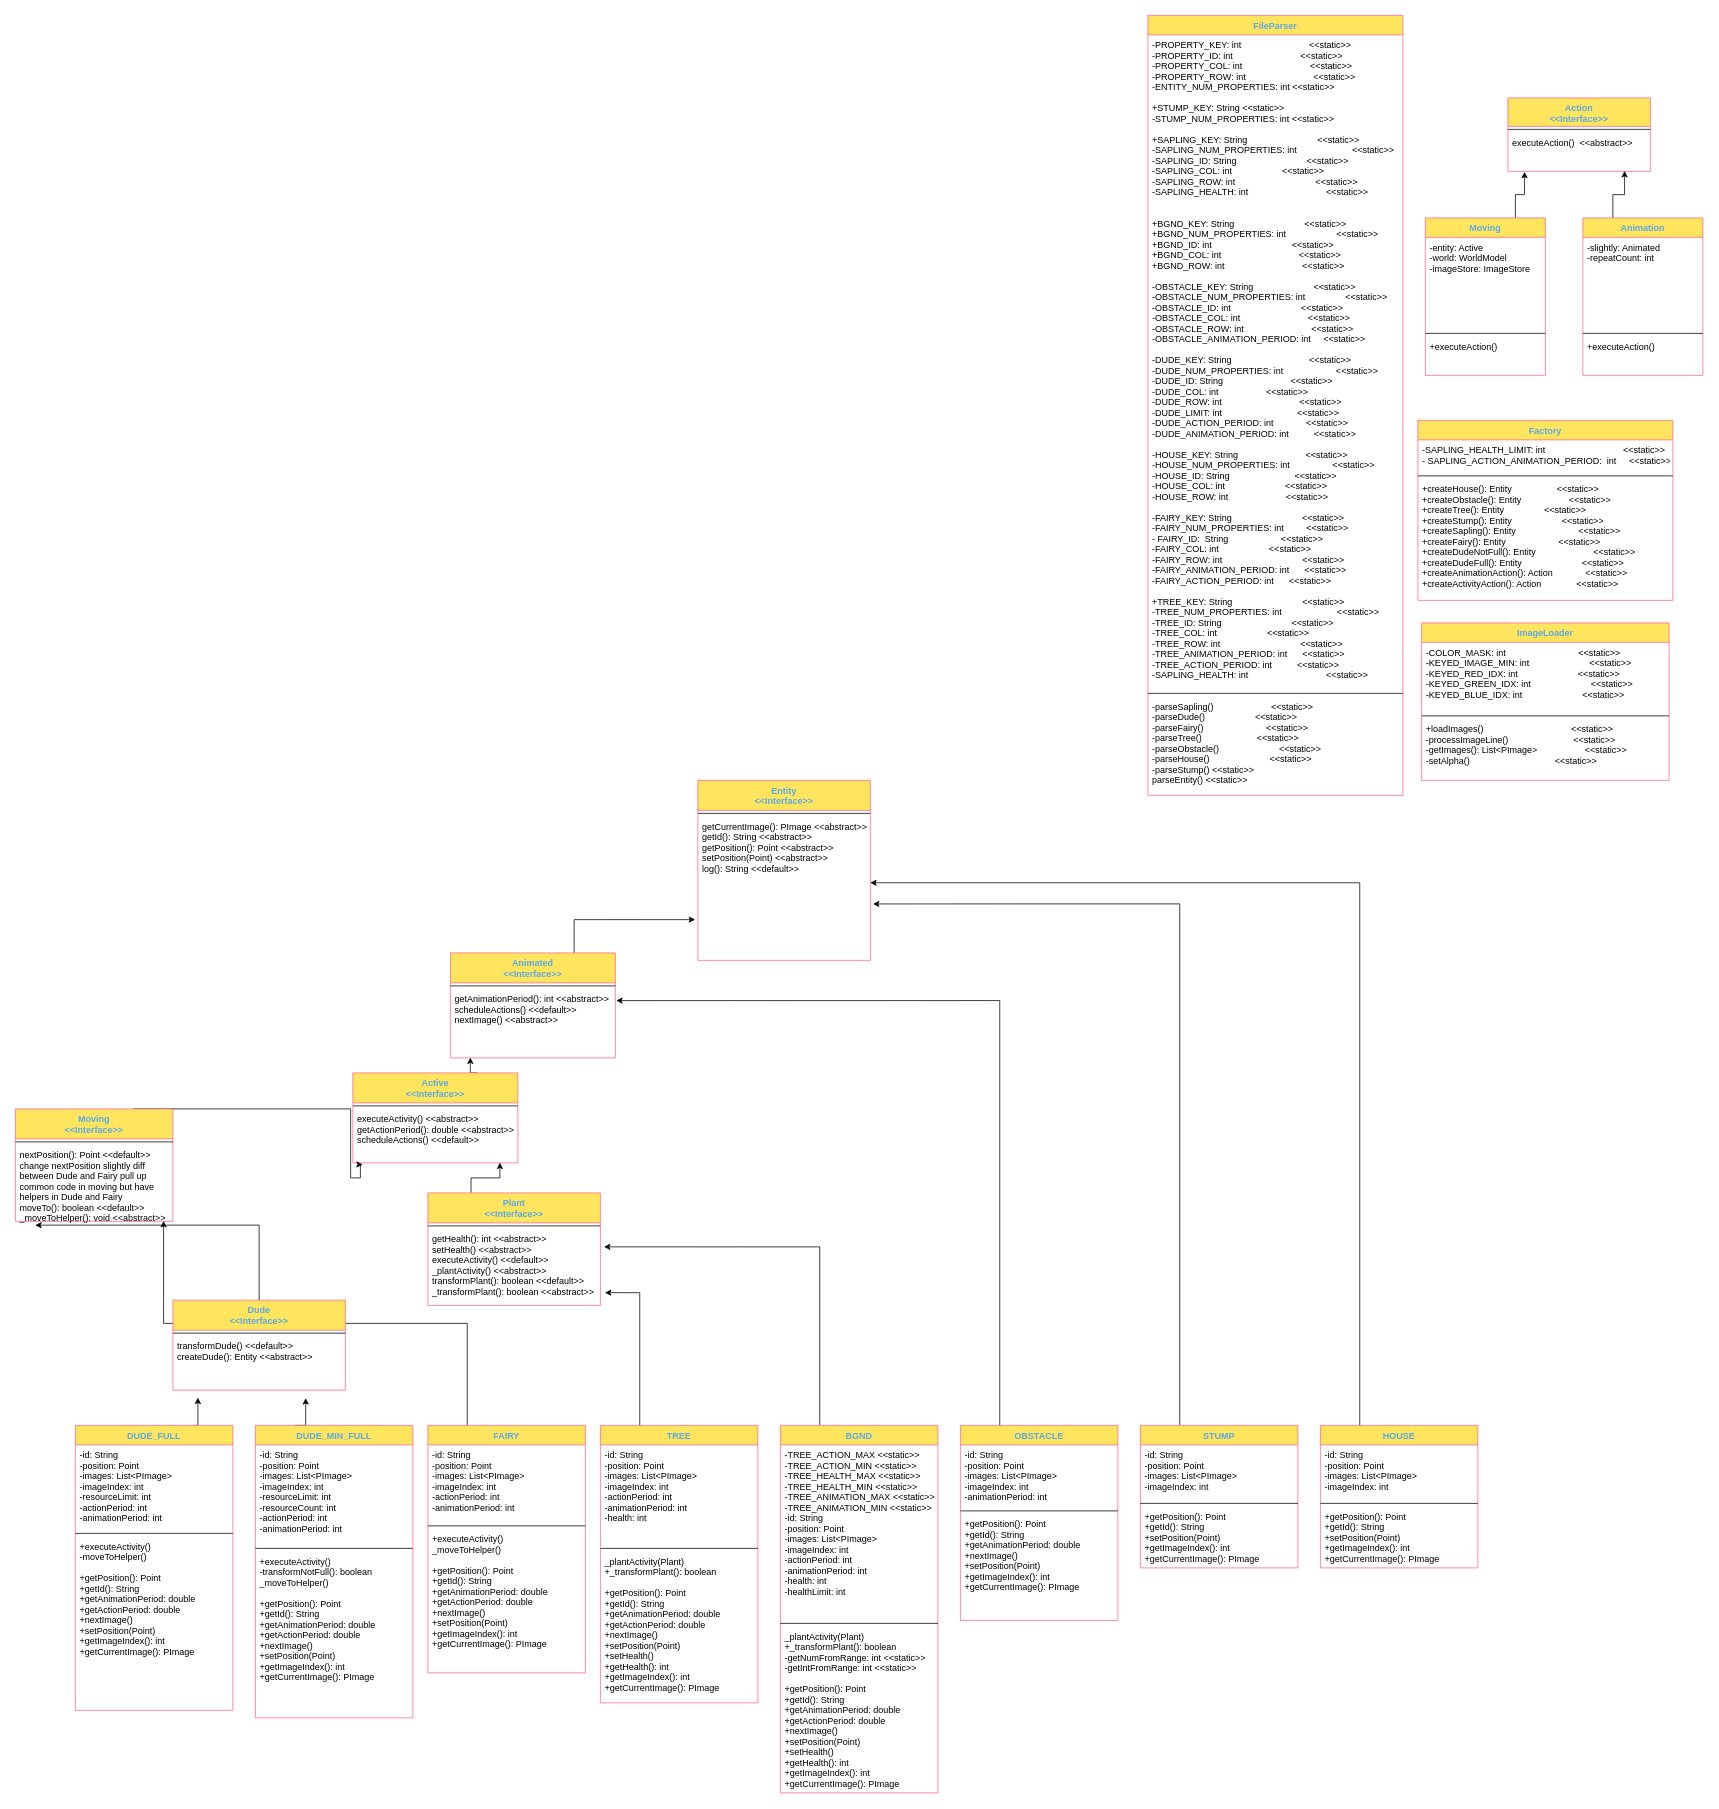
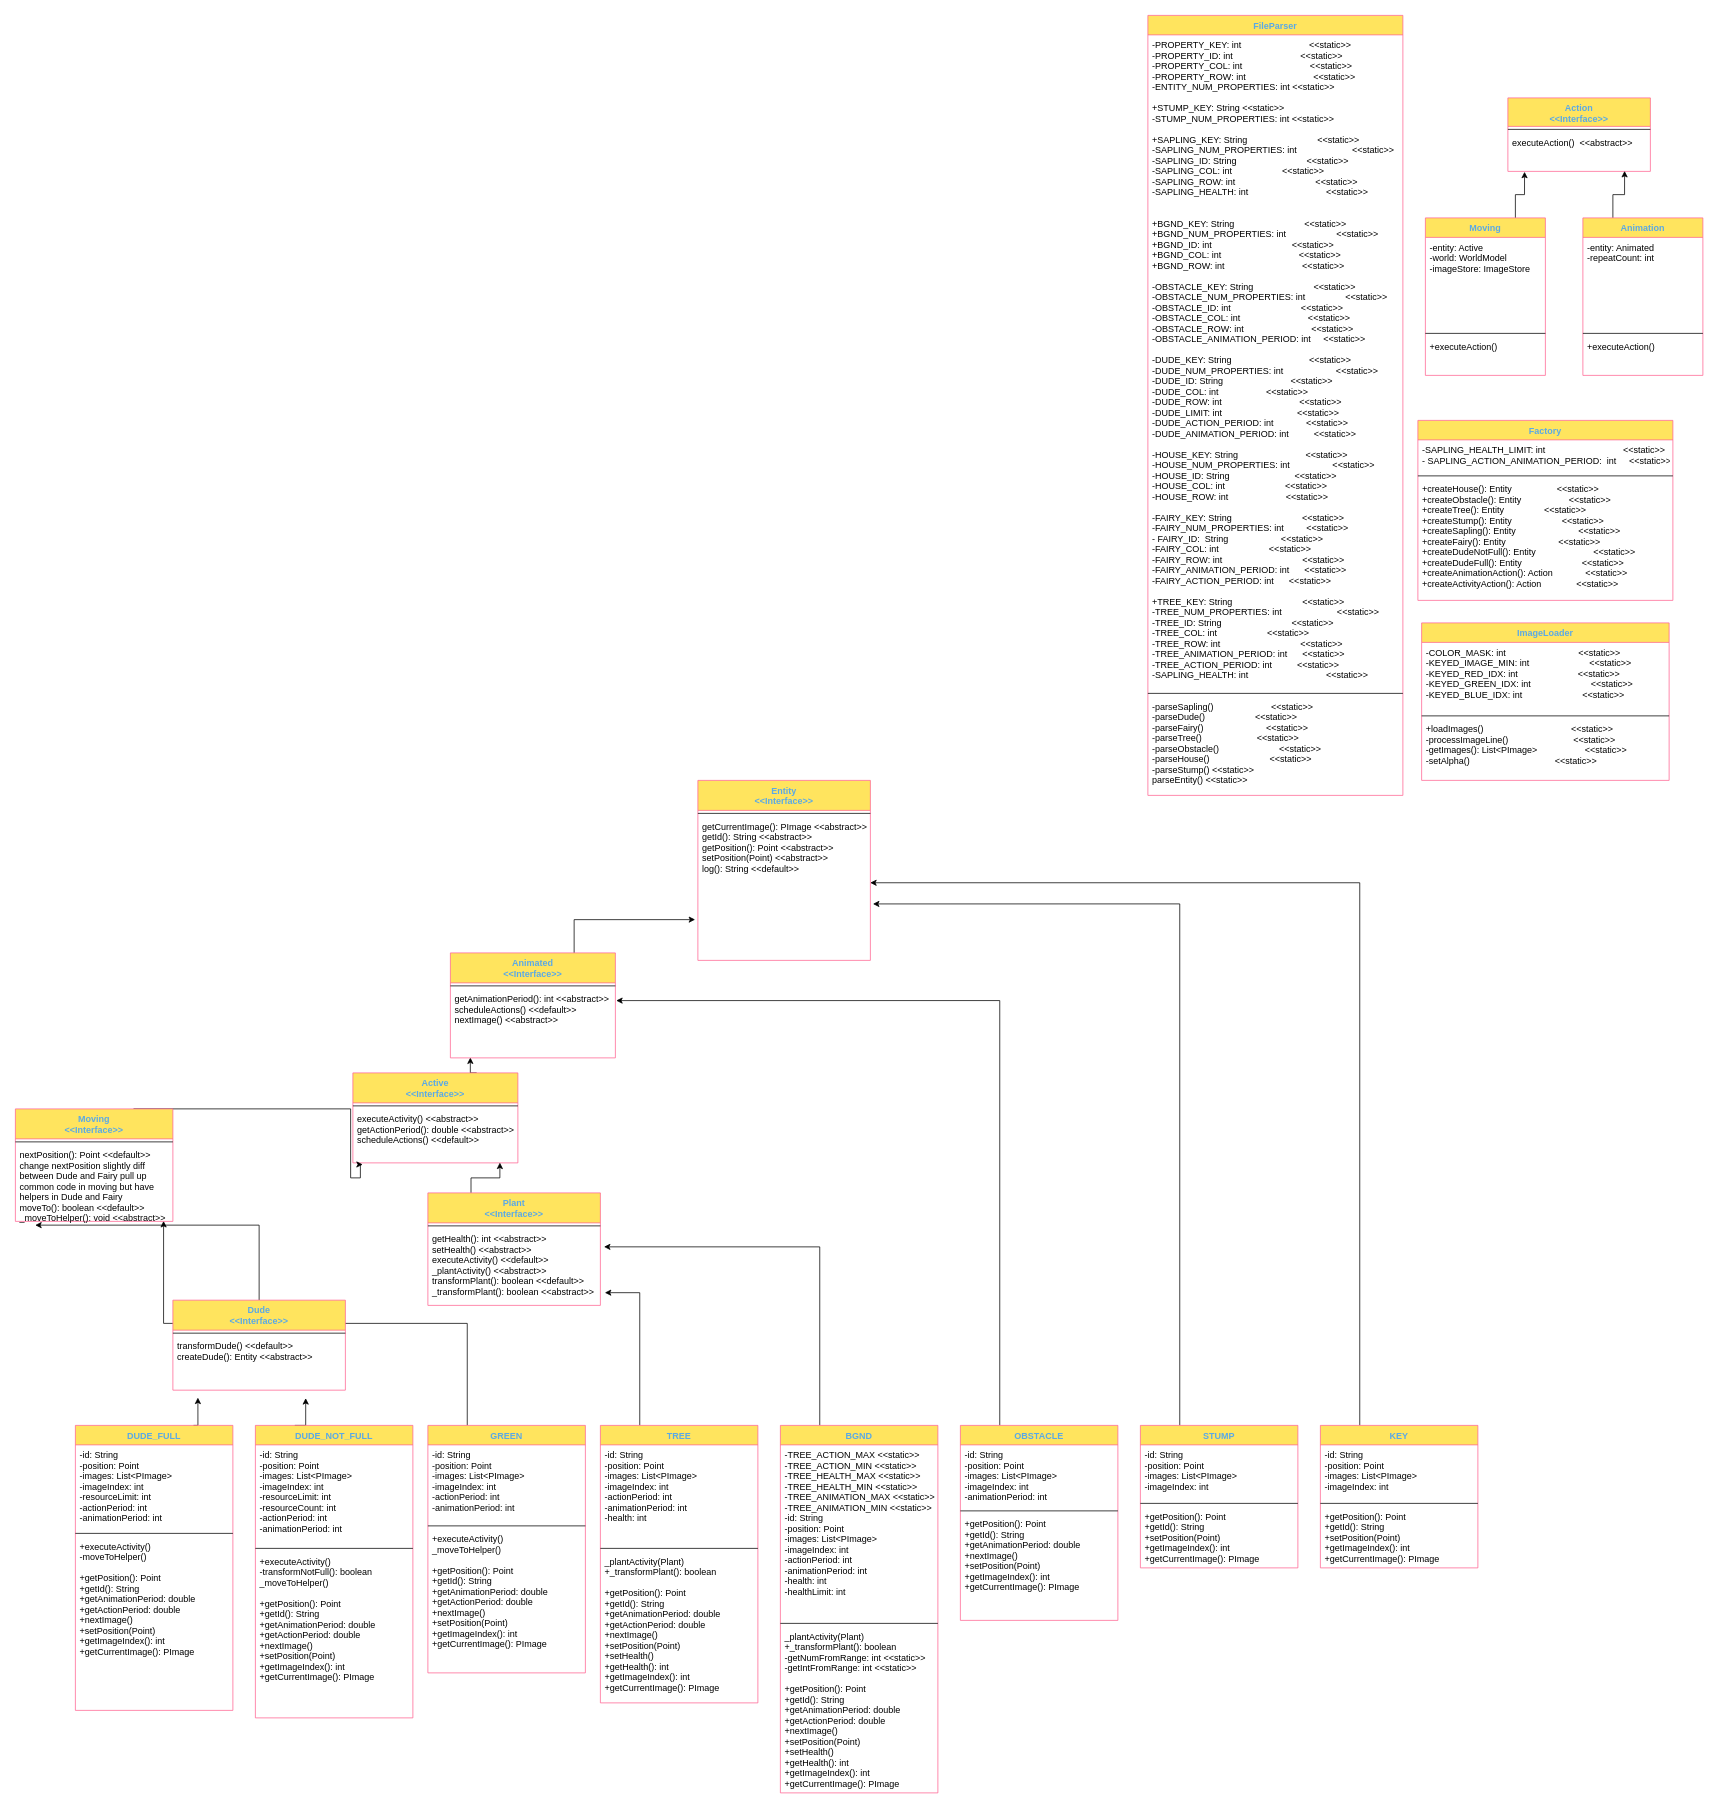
node "-slightly: Animated -repeatCount: int": label "-slightly: Animated -repeatCount: int" -> "-entity: Animated -repeatCount: int"
node "DUDE_MIN_FULL": label "DUDE_MIN_FULL" -> "DUDE_NOT_FULL"
node "FAIRY": label "FAIRY" -> "GREEN"
node "HOUSE": label "HOUSE" -> "KEY"
